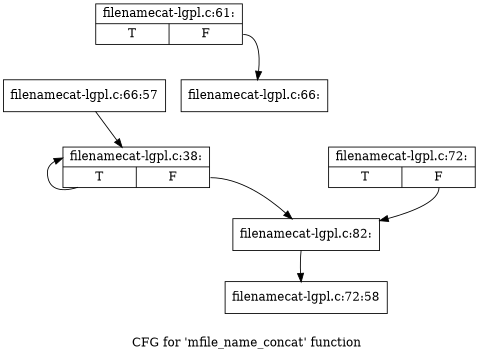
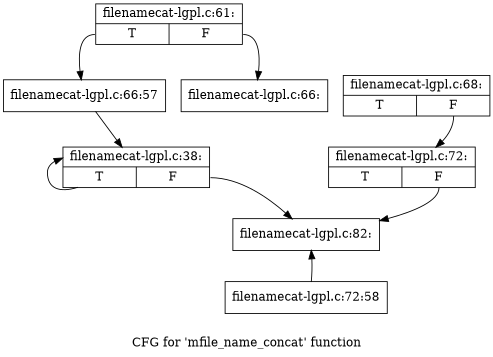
edge "filenamecat-lgpl.c:61:" -> "filenamecat-lgpl.c:66:57": added
node "filenamecat-lgpl.c:68:": added
edge "filenamecat-lgpl.c:82:" -> "filenamecat-lgpl.c:72:58": reversed
